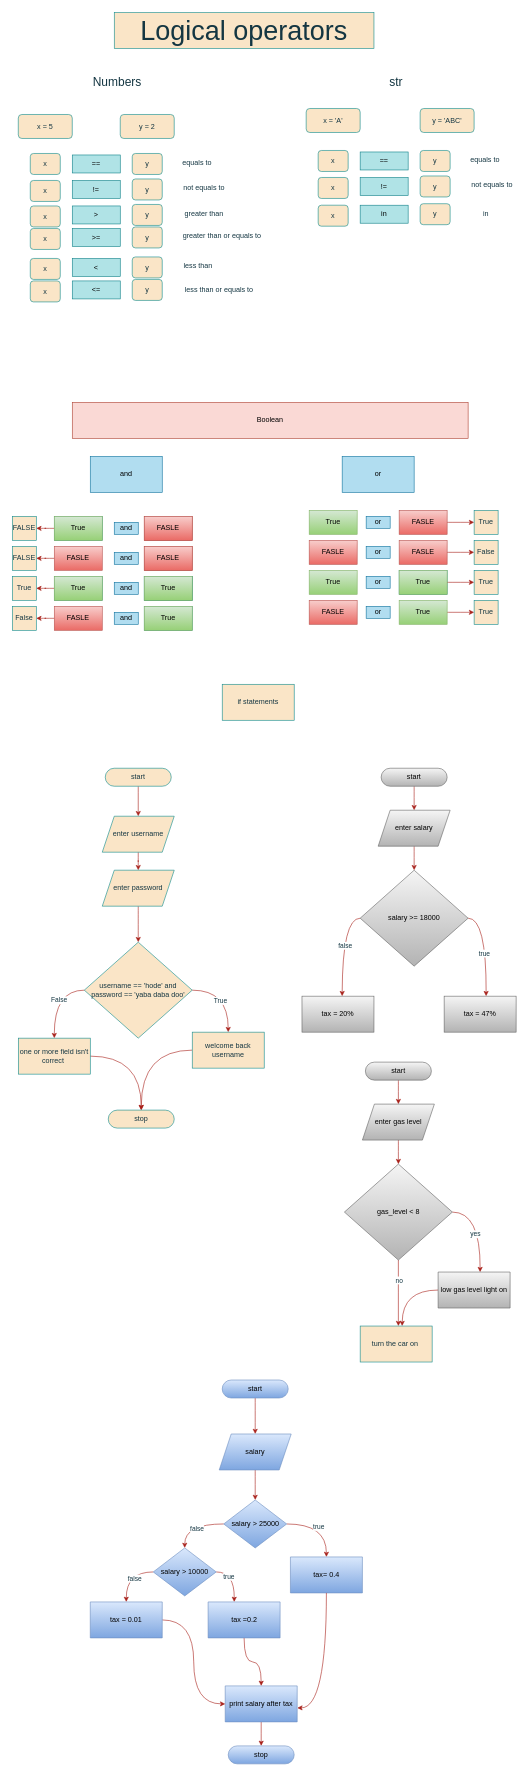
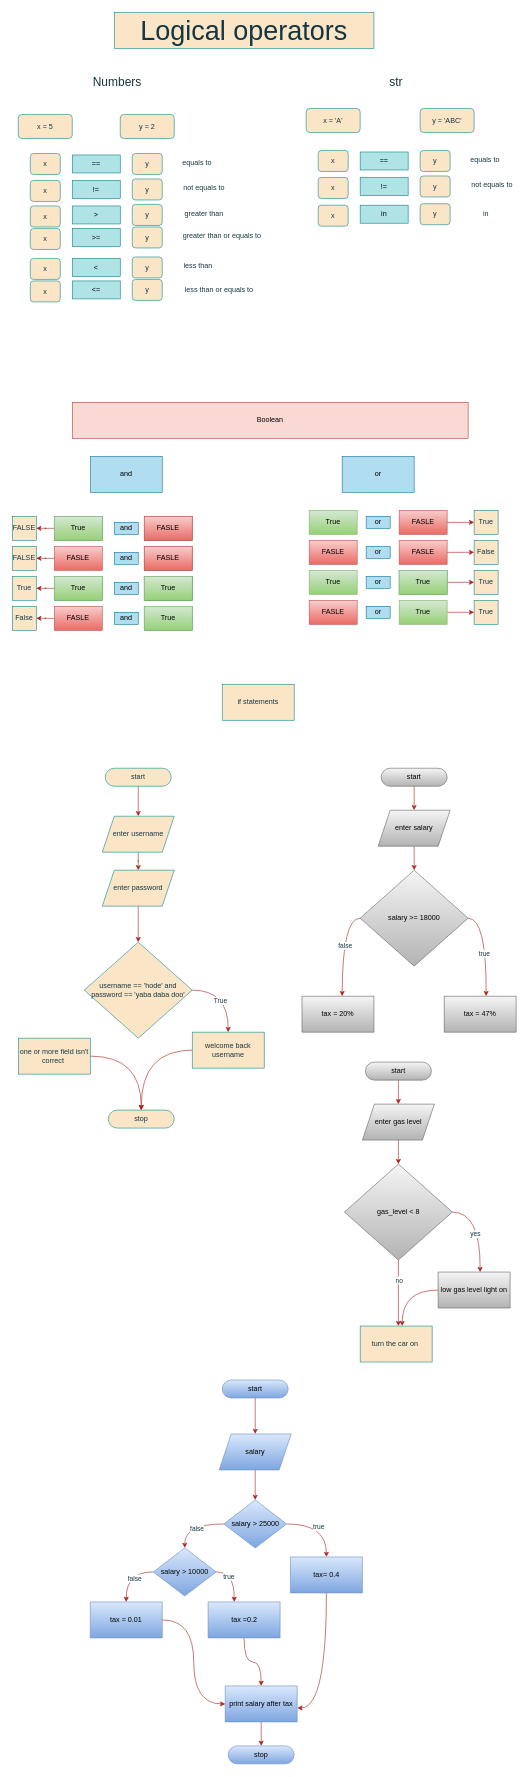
edge "username == 'hode' and password == 'yaba daba doo'" -> "one or more field isn't correct": removed, label "False"
